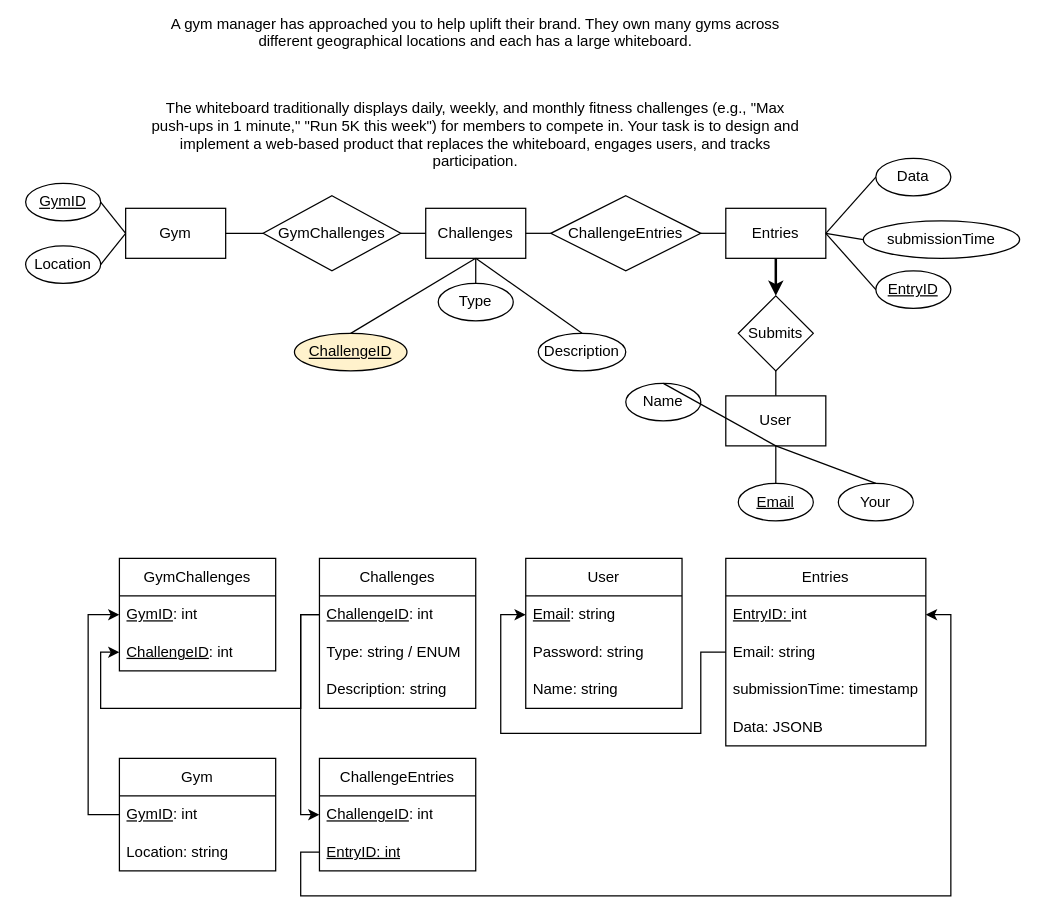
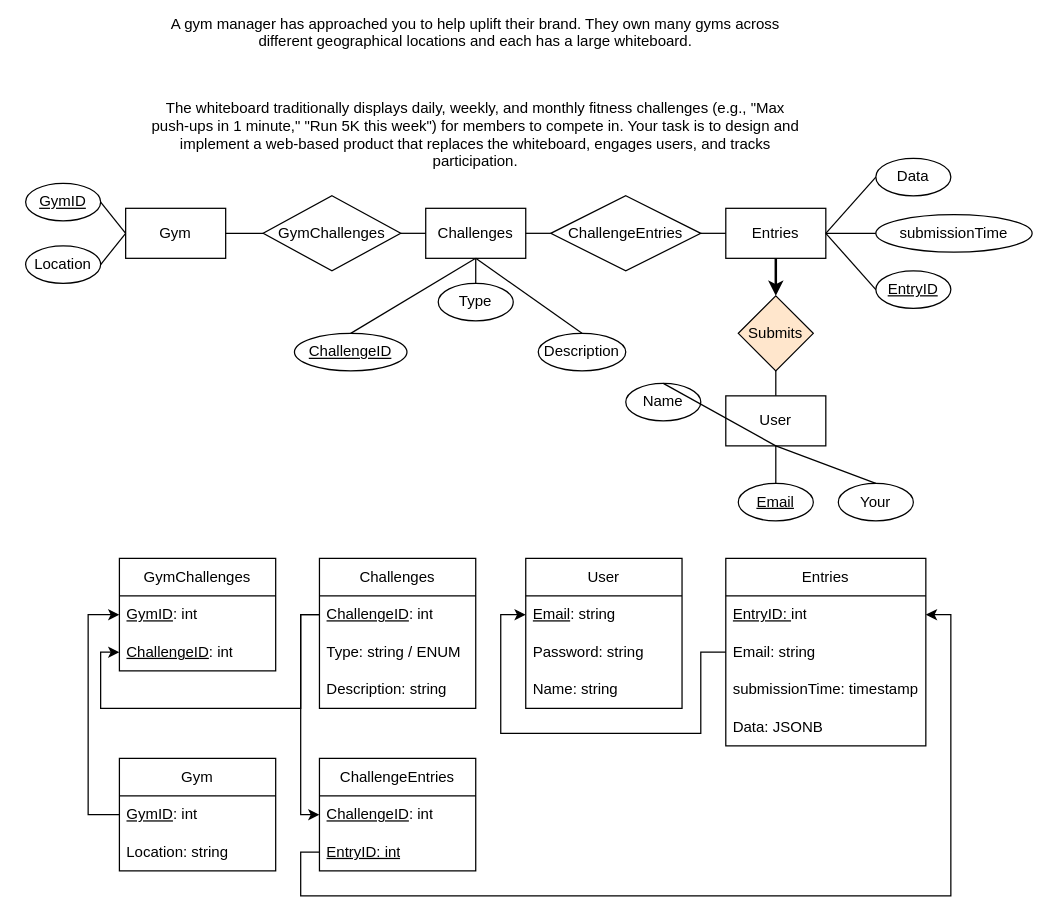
node "submissionTime": moved (941, 239) -> (954, 233)
node "Submits": fillcolor #ffffff -> #ffe6cc
node "ChallengeID": fillcolor #fff2cc -> #ffffff
